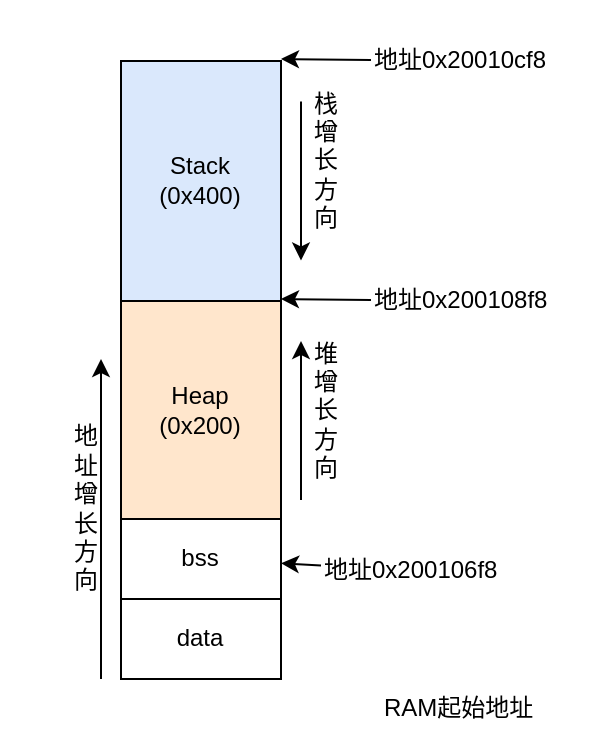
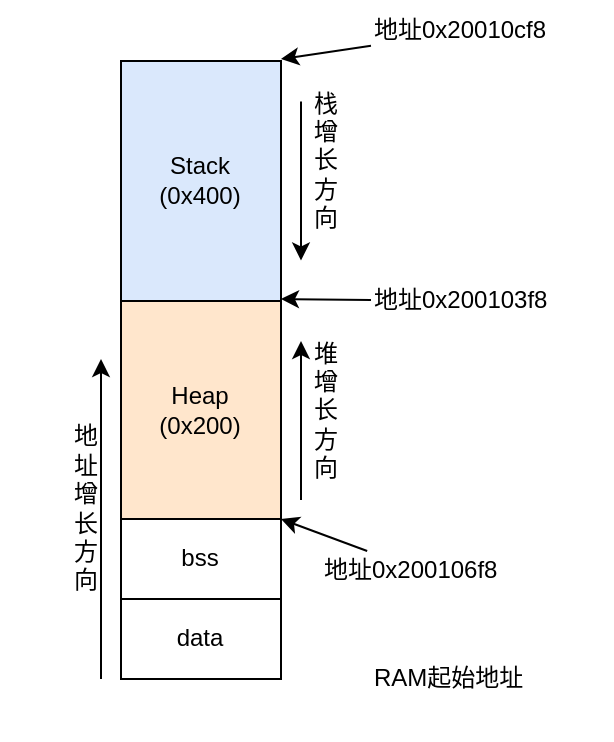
node "地址0x20010cf8": moved (471, 61) -> (471, 31)
node "地址0x200108f8": label "地址0x200108f8" -> "地址0x200103f8"
edge "地址0x200106f8" -> "bss": now "地址0x200106f8" -> "Heap (0x200)"
node "RAM起始地址": moved (471, 709) -> (461, 679)
